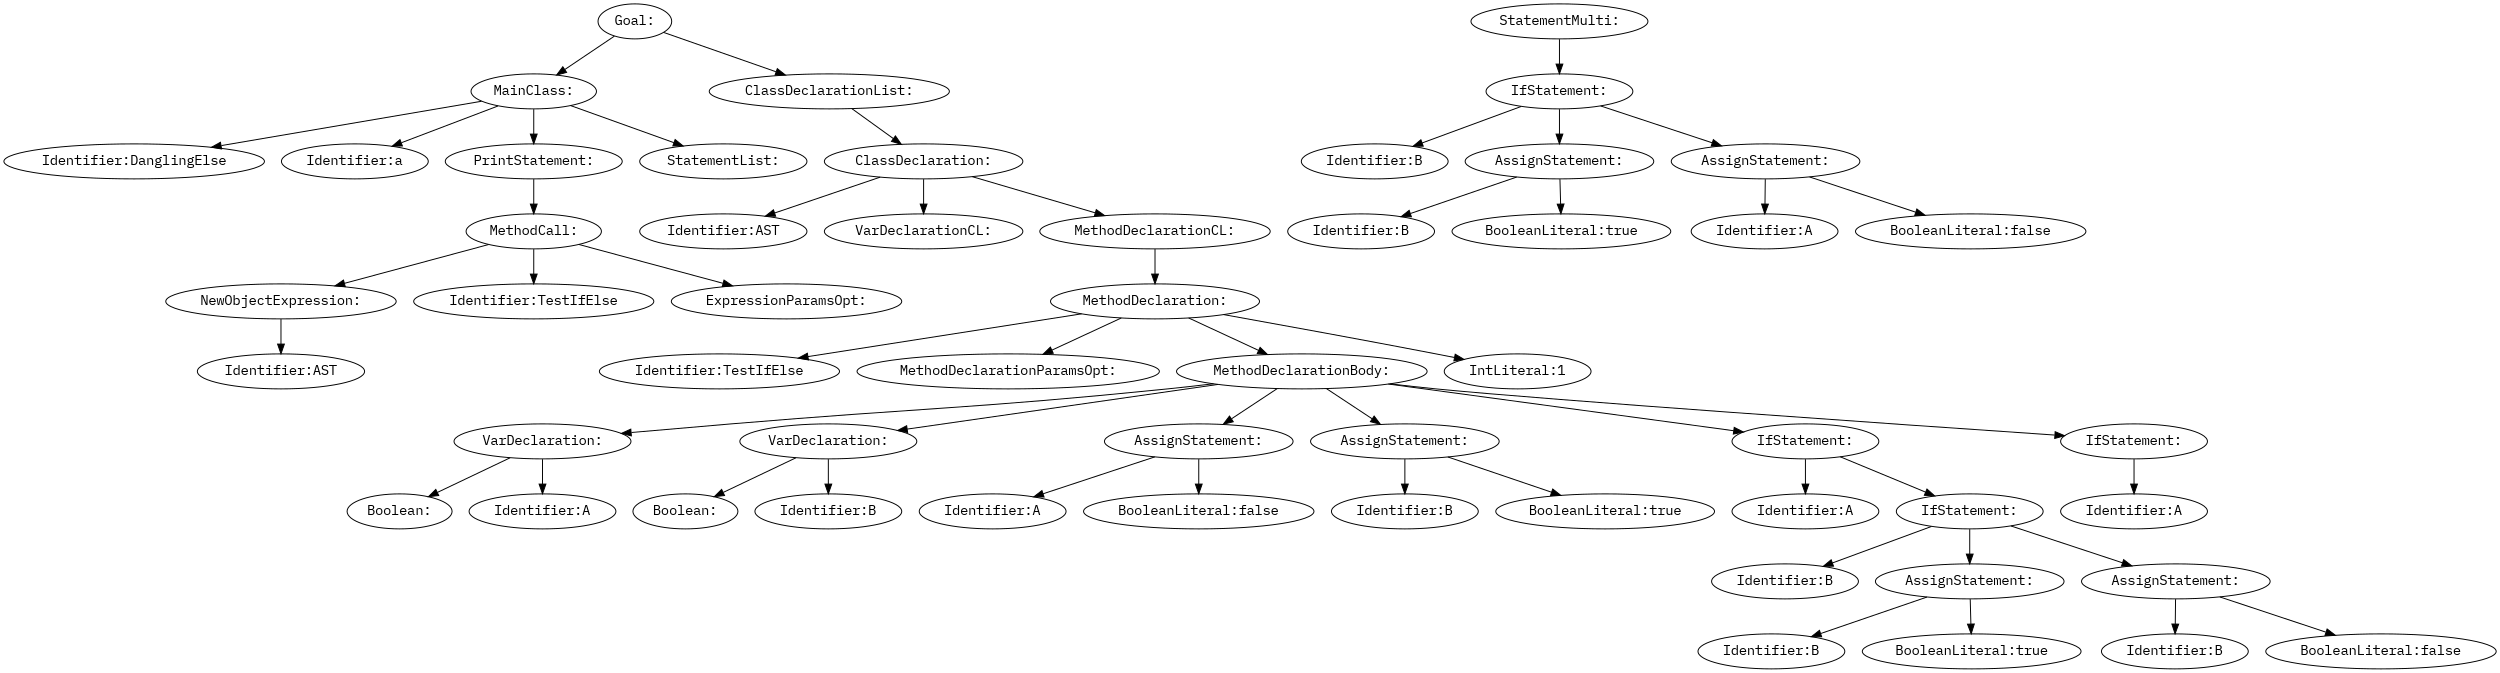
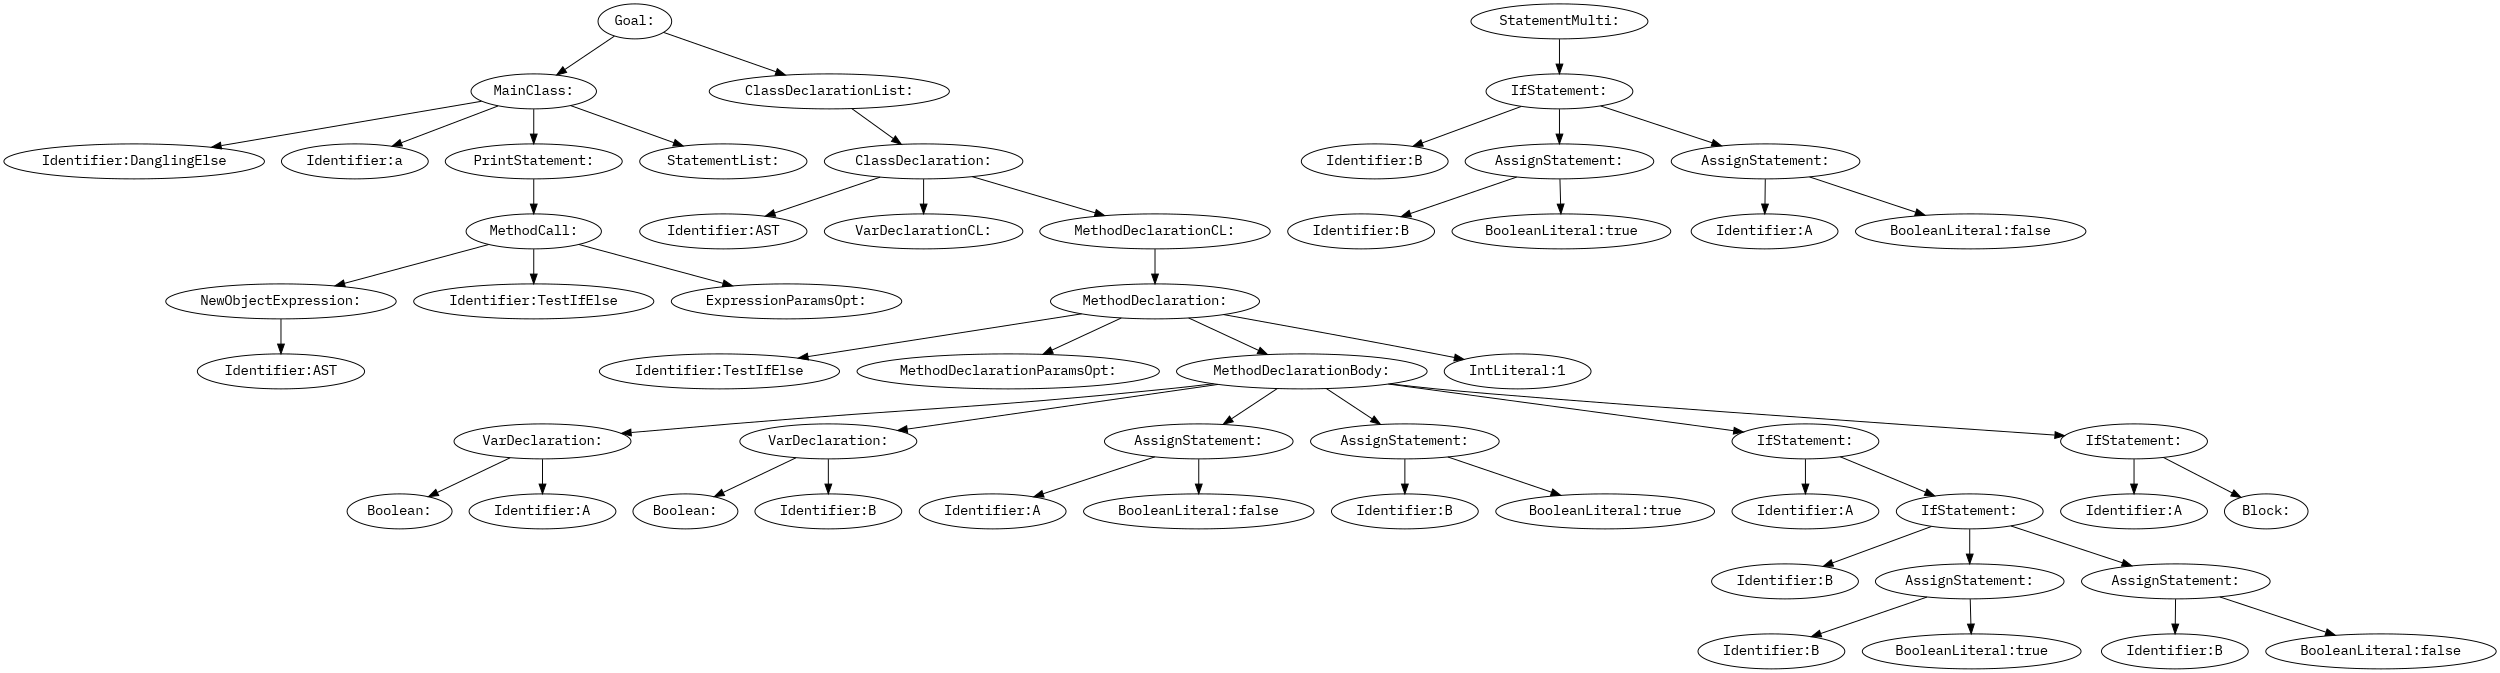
node "Block:": added
